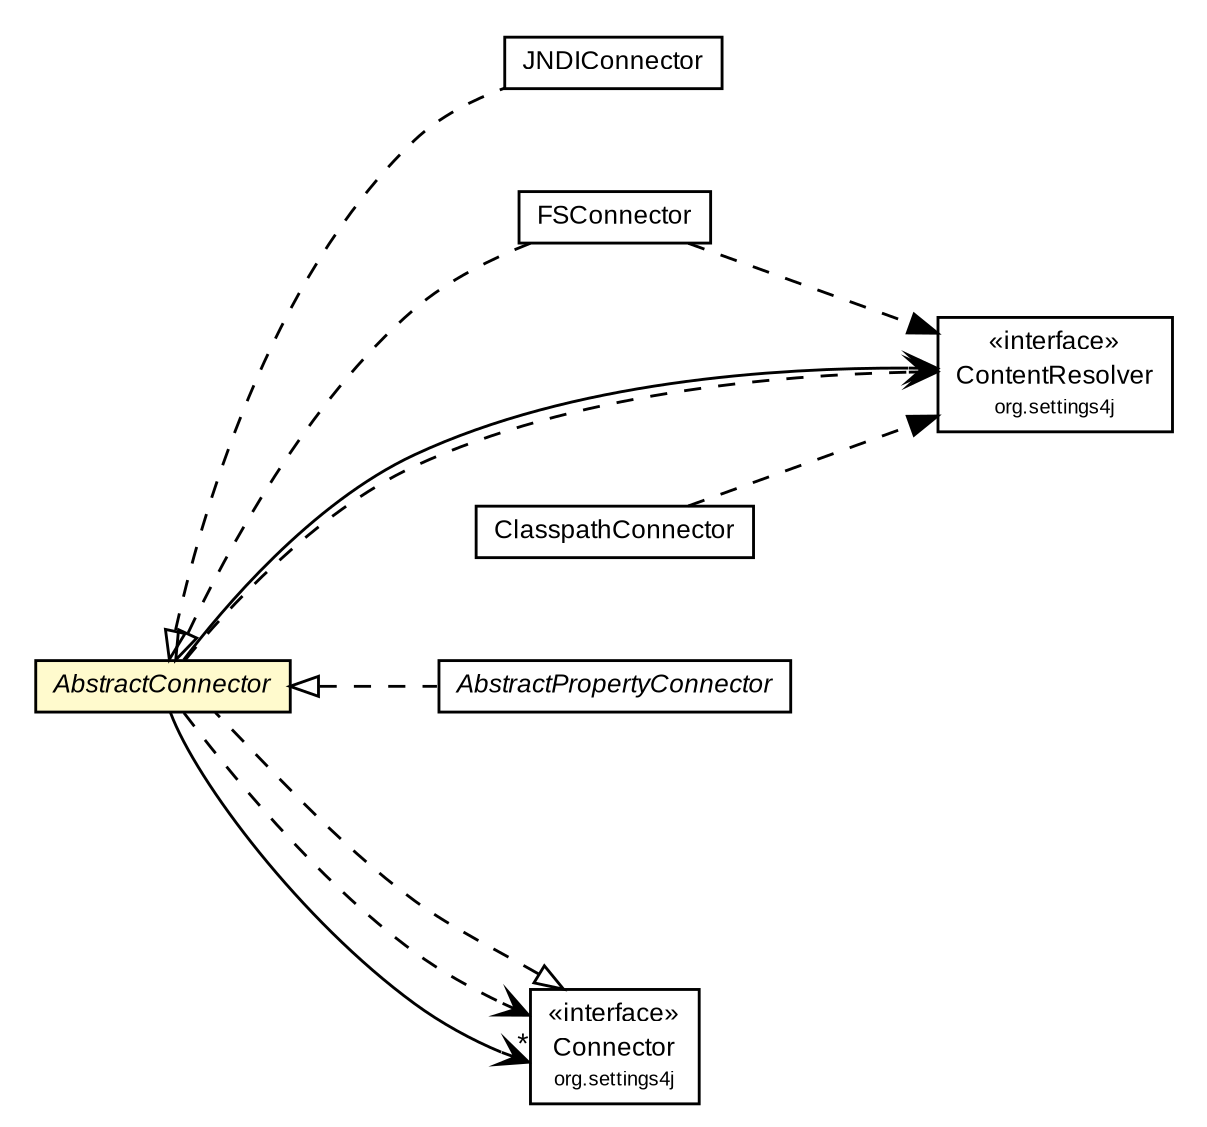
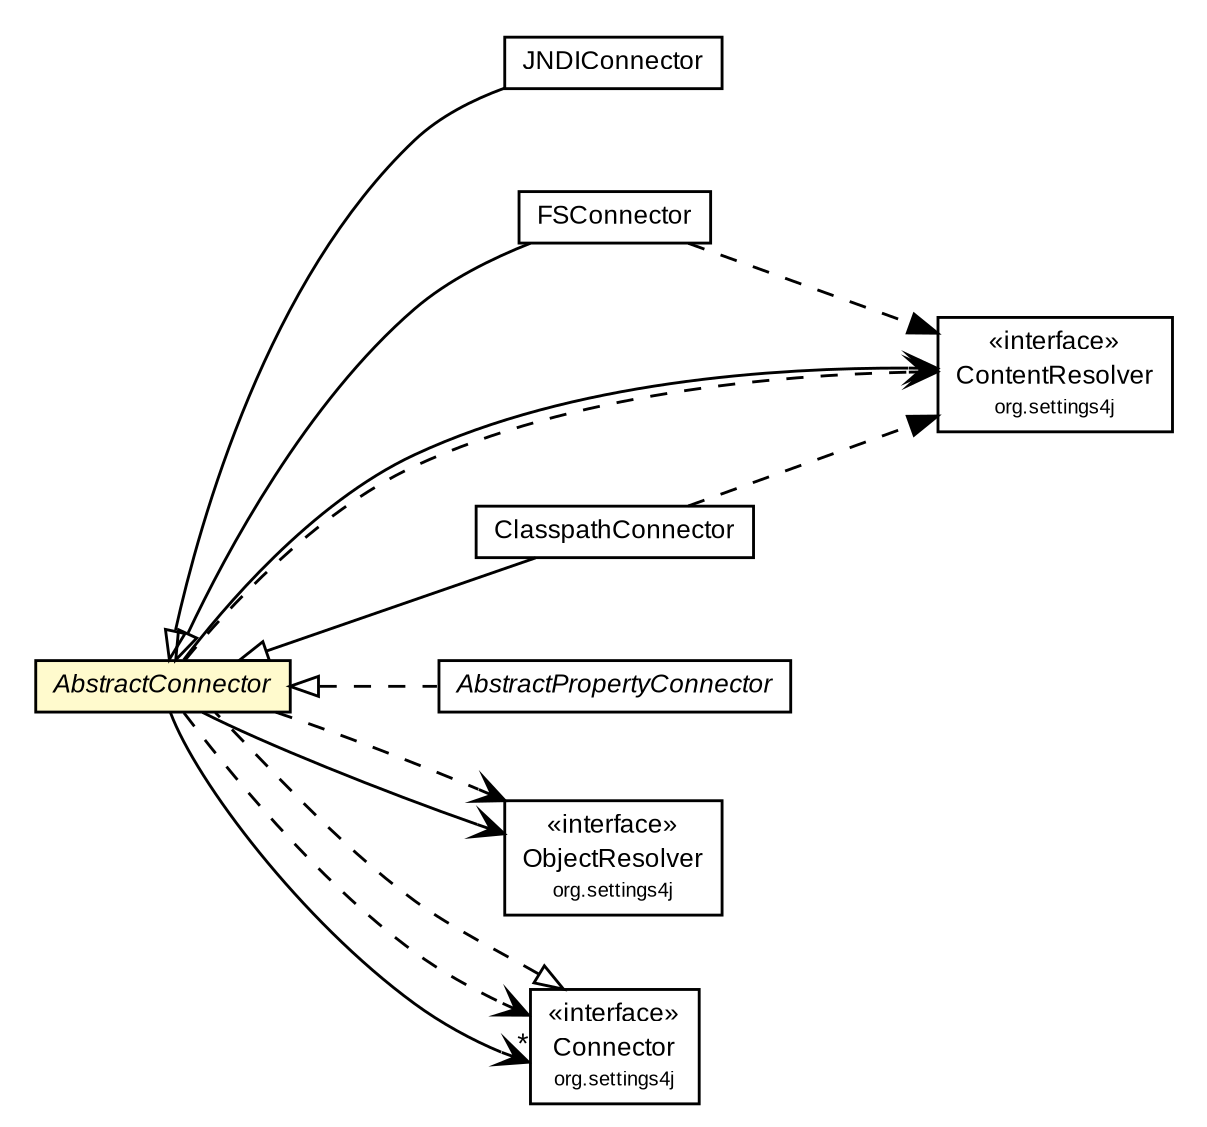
edge "JNDIConnector" -> "AbstractConnector": style dashed -> solid
edge "FSConnector" -> "AbstractConnector": style dashed -> solid
edge "ClasspathConnector" -> "AbstractConnector": added
node "ObjectResolver": added
